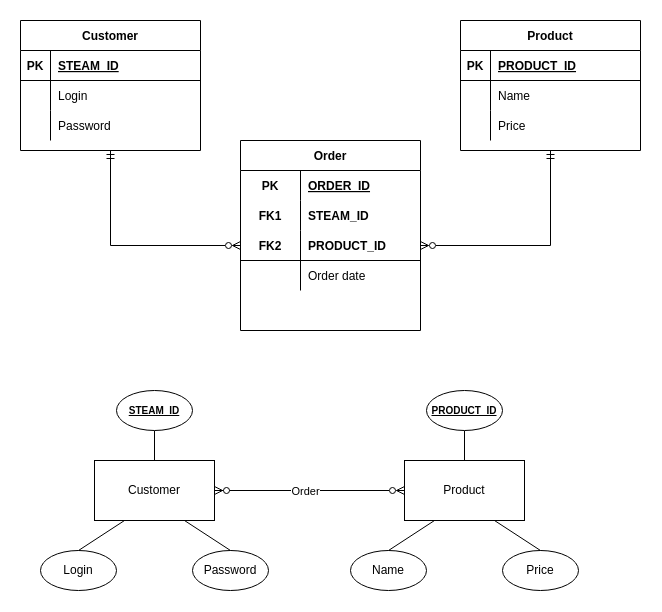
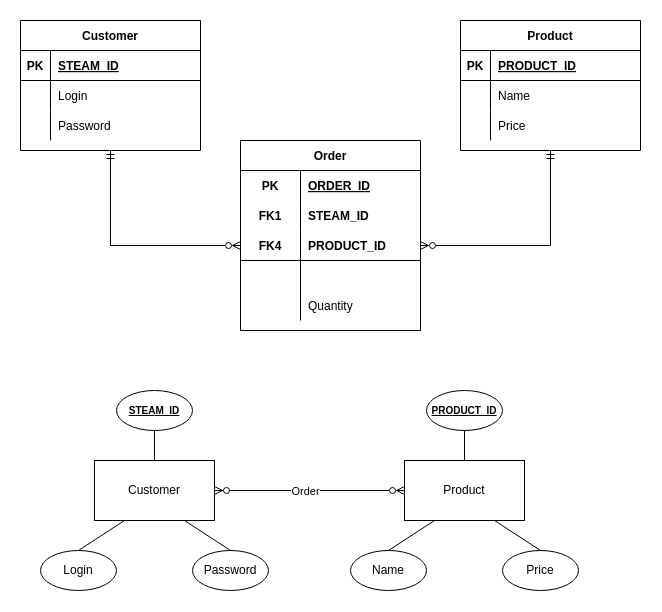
node "FK2": label "FK2" -> "FK4"
node "Order date": removed
node "Quantity": added
